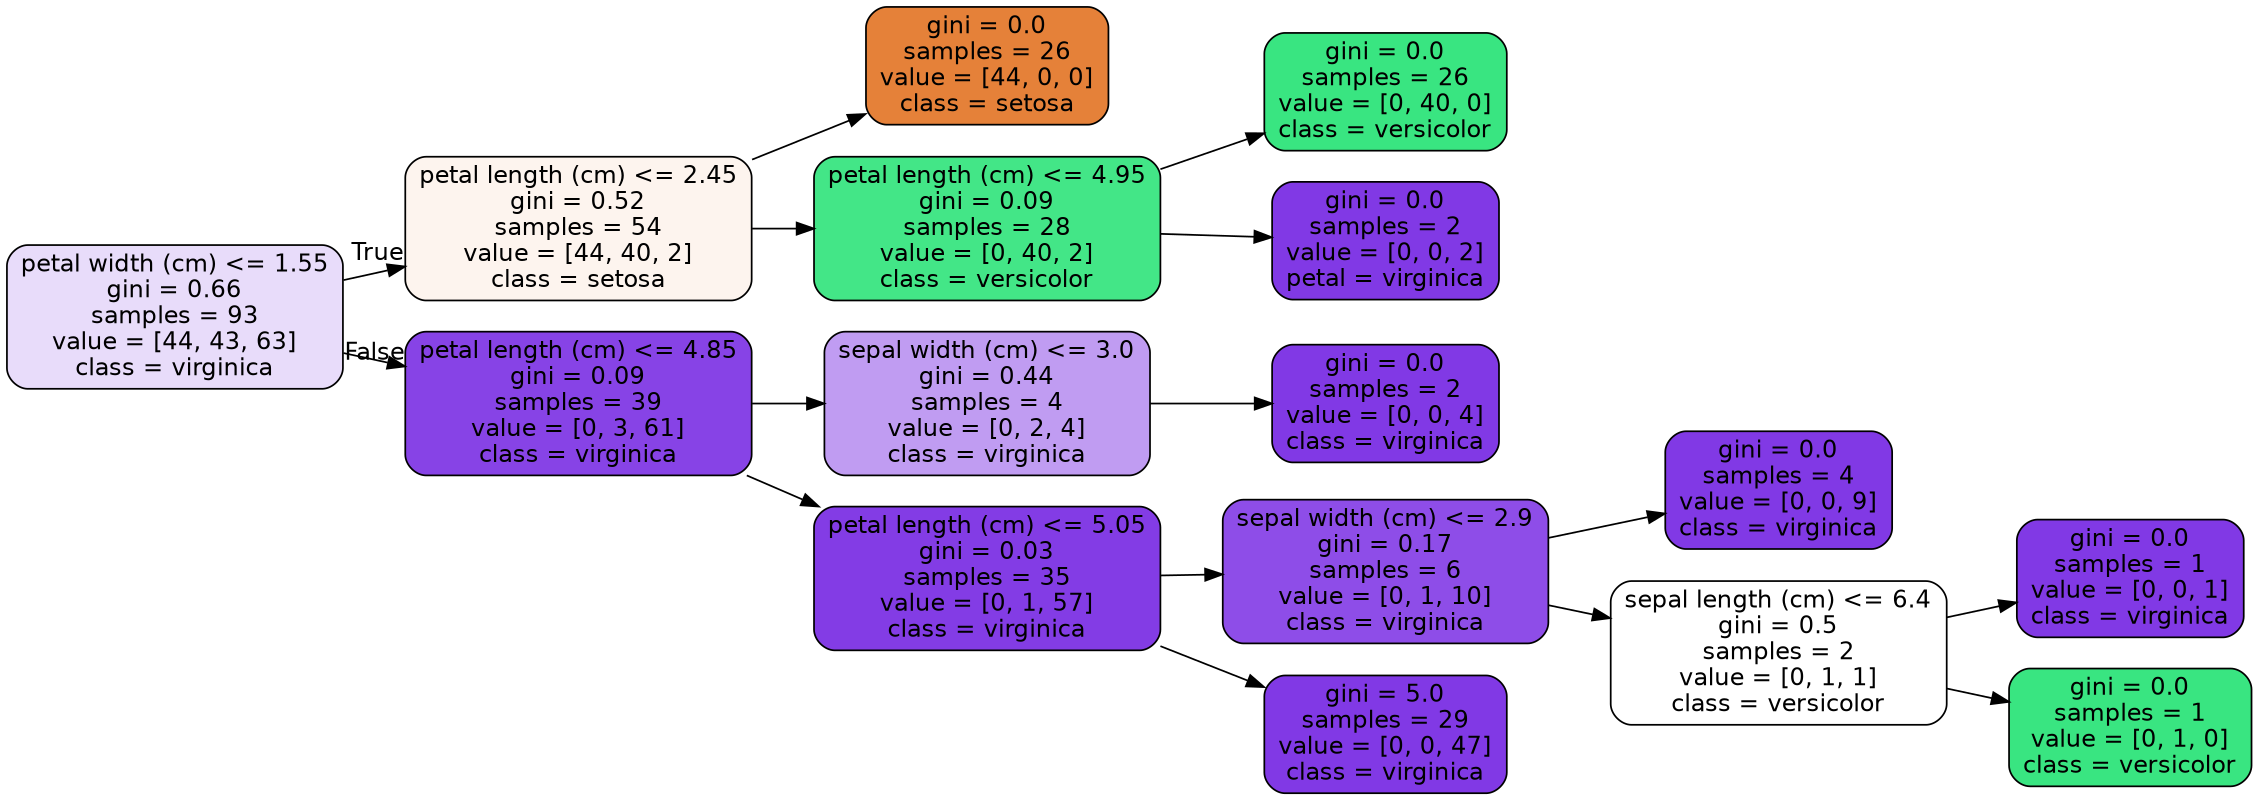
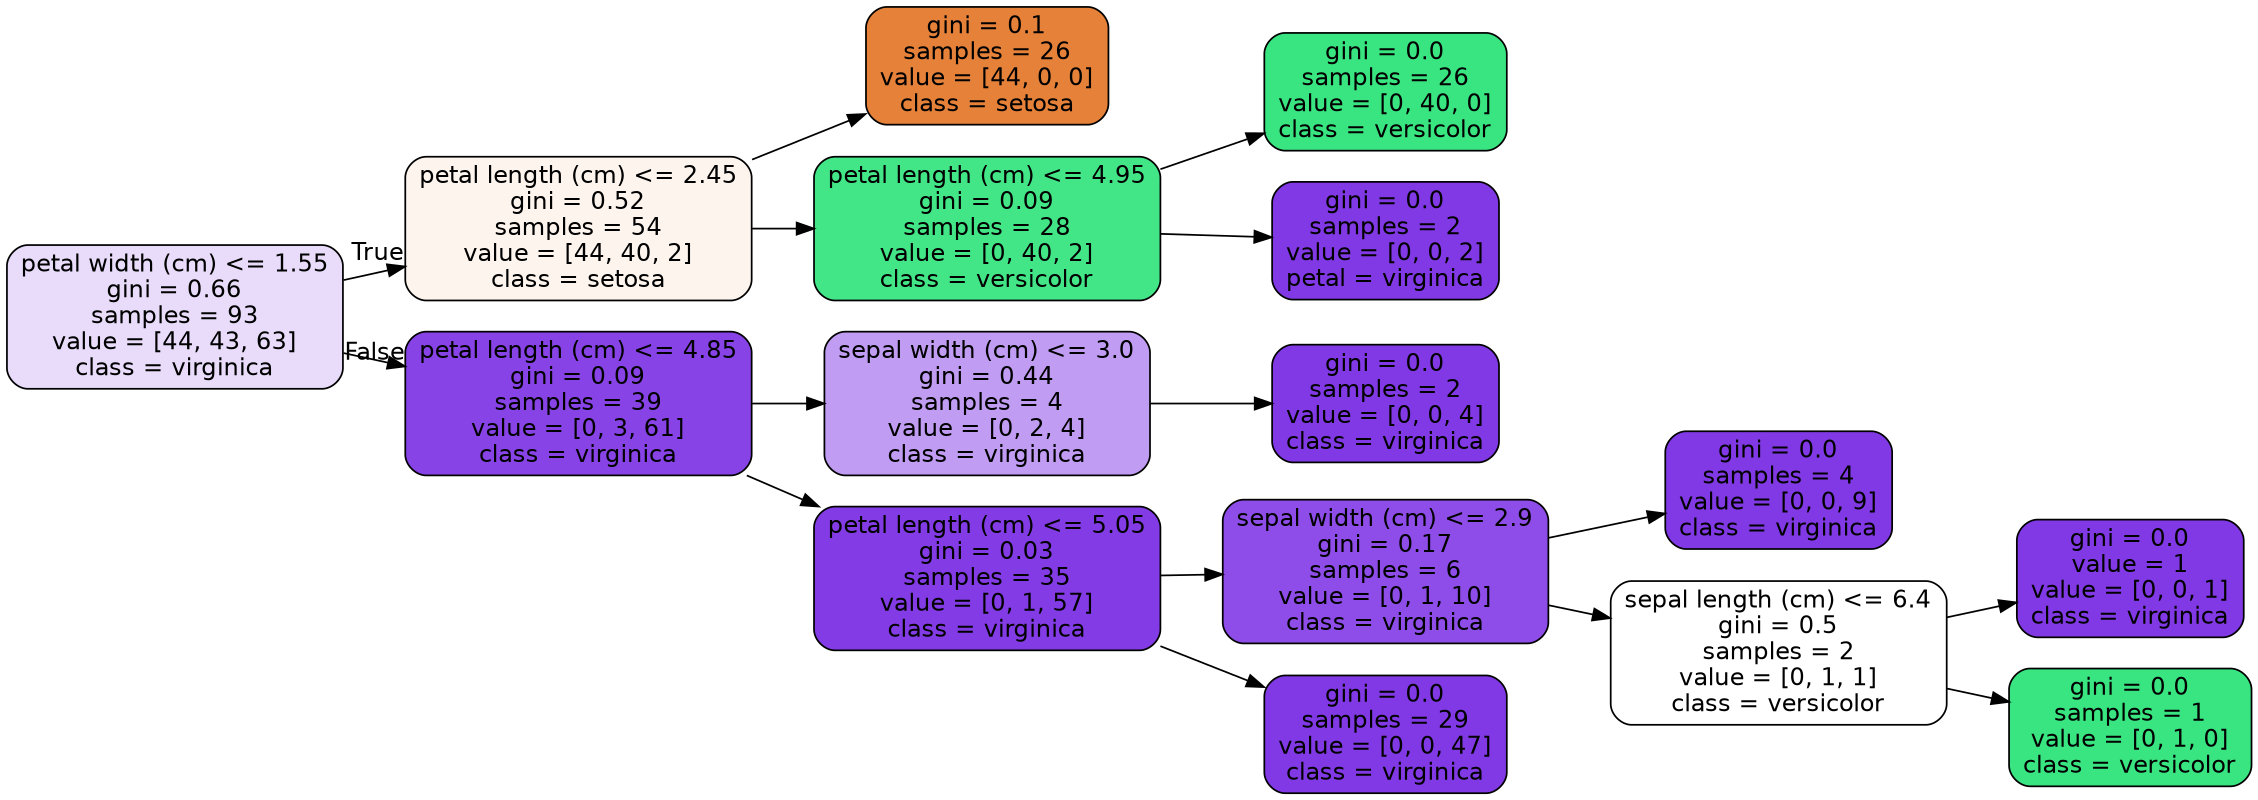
node "gini = 0.0 samples = 26 value = [44, 0, 0] class = setosa": label "gini = 0.0 samples = 26 value = [44, 0, 0] class = setosa" -> "gini = 0.1 samples = 26 value = [44, 0, 0] class = setosa"
node "gini = 0.0 samples = 1 value = [0, 0, 1] class = virginica": label "gini = 0.0 samples = 1 value = [0, 0, 1] class = virginica" -> "gini = 0.0 value = 1 value = [0, 0, 1] class = virginica"
node "gini = 5.0 samples = 29 value = [0, 0, 47] class = virginica": label "gini = 5.0 samples = 29 value = [0, 0, 47] class = virginica" -> "gini = 0.0 samples = 29 value = [0, 0, 47] class = virginica"
